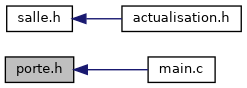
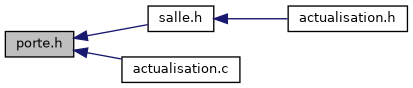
edge "salle.h" -> "porte.h": added
node "main.c": label "main.c" -> "actualisation.c"
